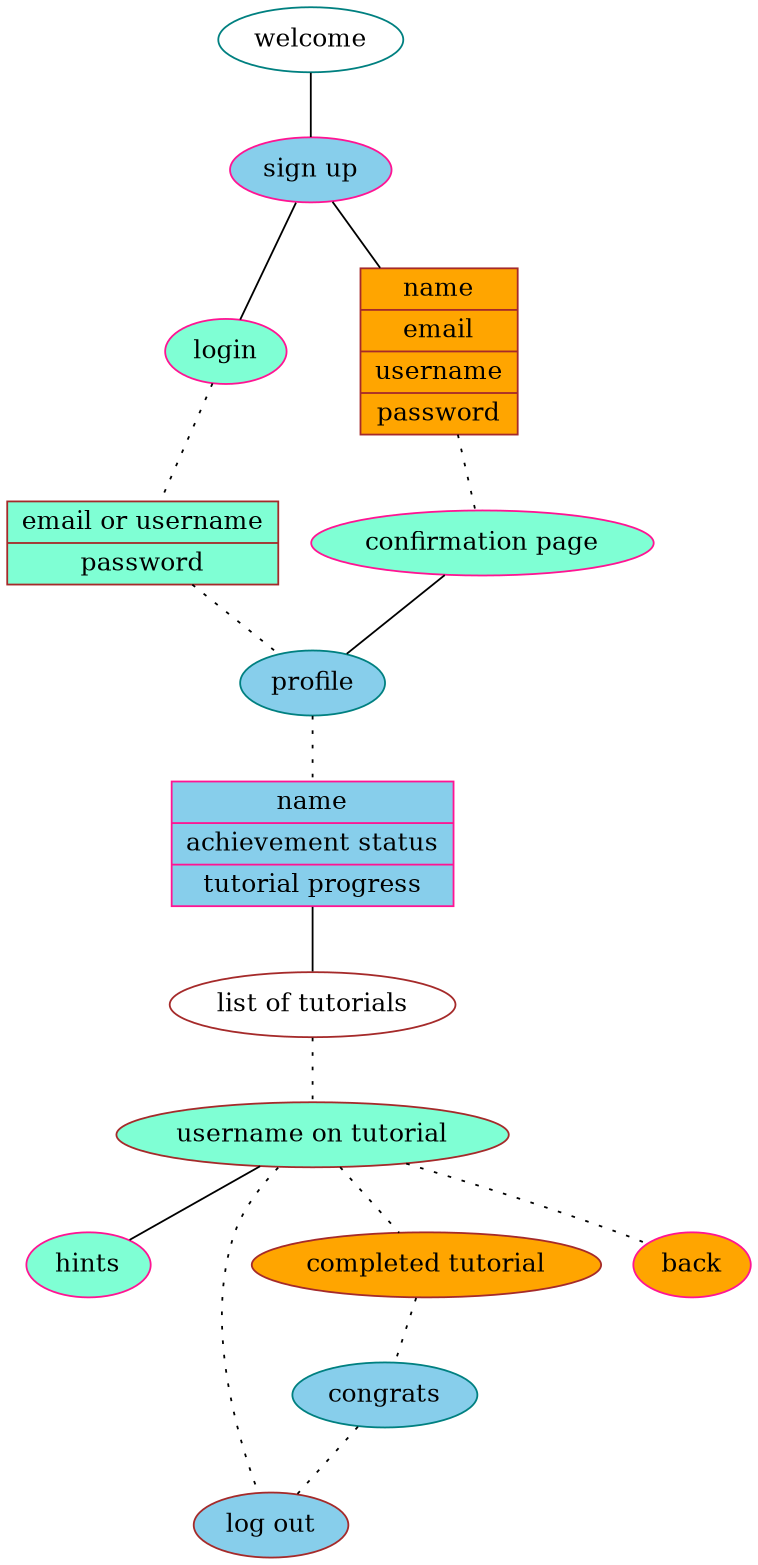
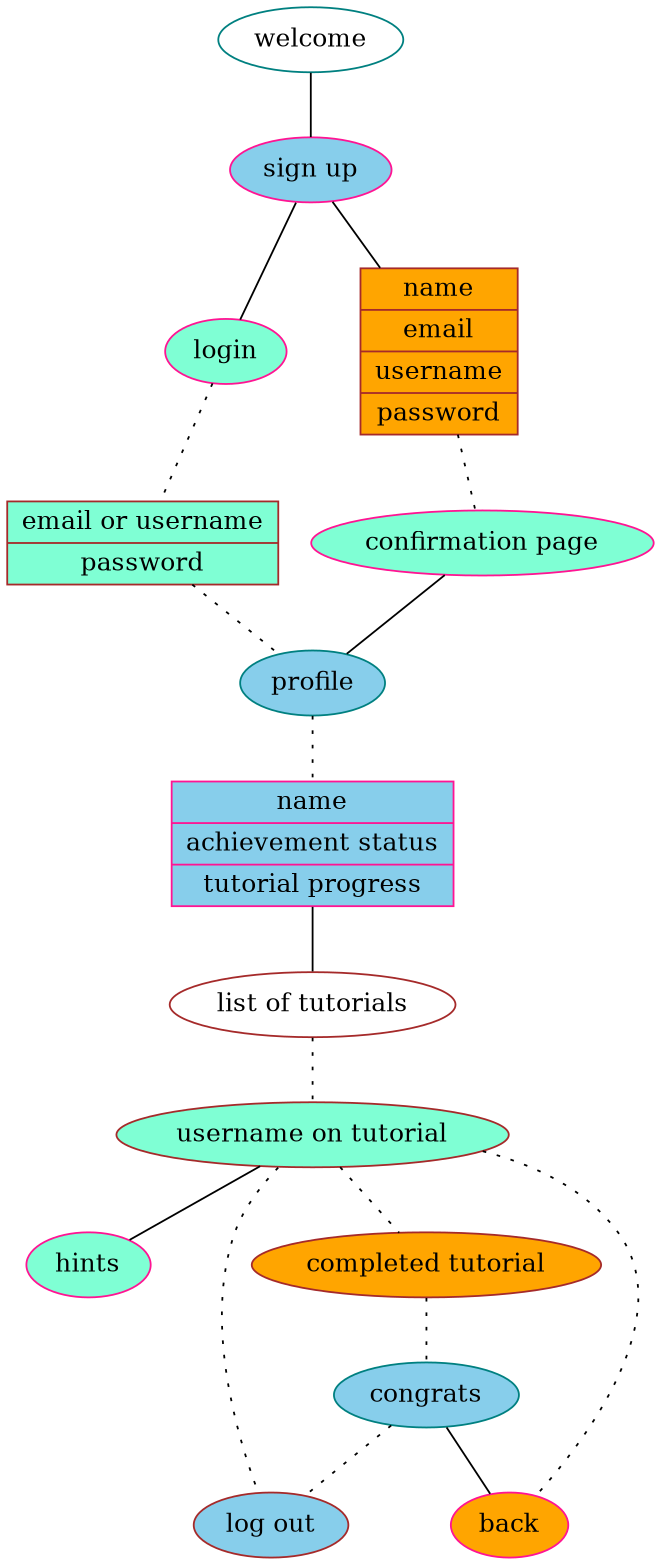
edge "congrats" -- "back": added
